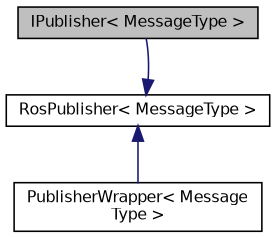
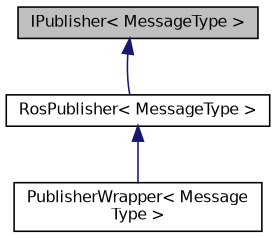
edge "IPublisher< MessageType >" -> "RosPublisher< MessageType >": reversed
